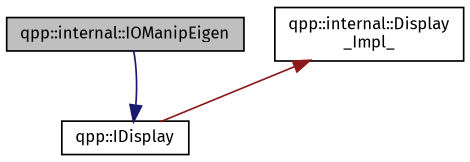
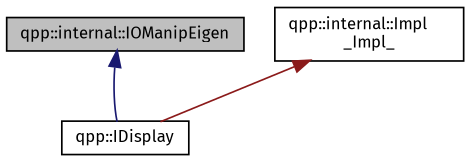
node "qpp::internal::Display _Impl_": label "qpp::internal::Display _Impl_" -> "qpp::internal::Impl _Impl_"
edge "qpp::internal::IOManipEigen" -> "qpp::IDisplay": reversed
